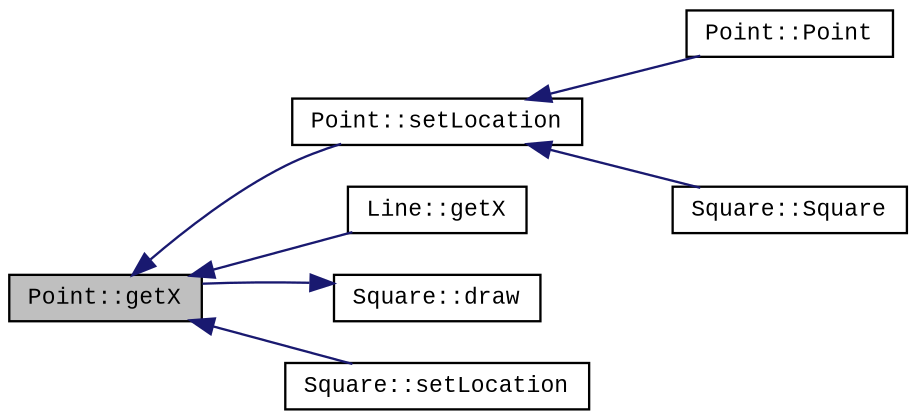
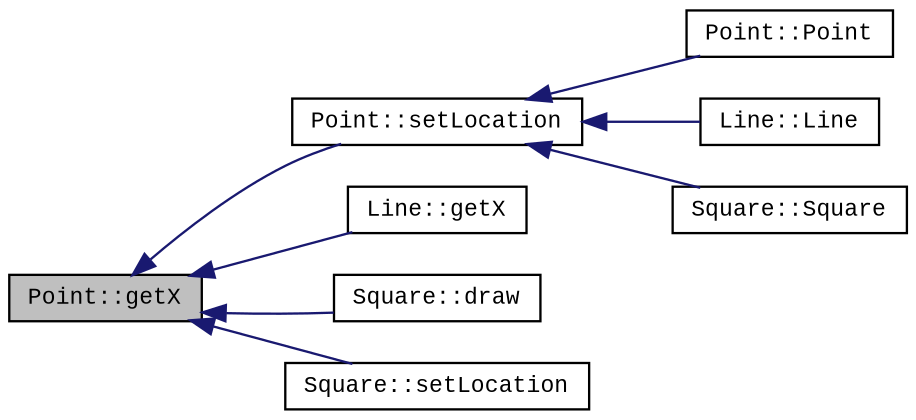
node "Line::Line": added
edge "Point::getX" -> "Square::draw": reversed
